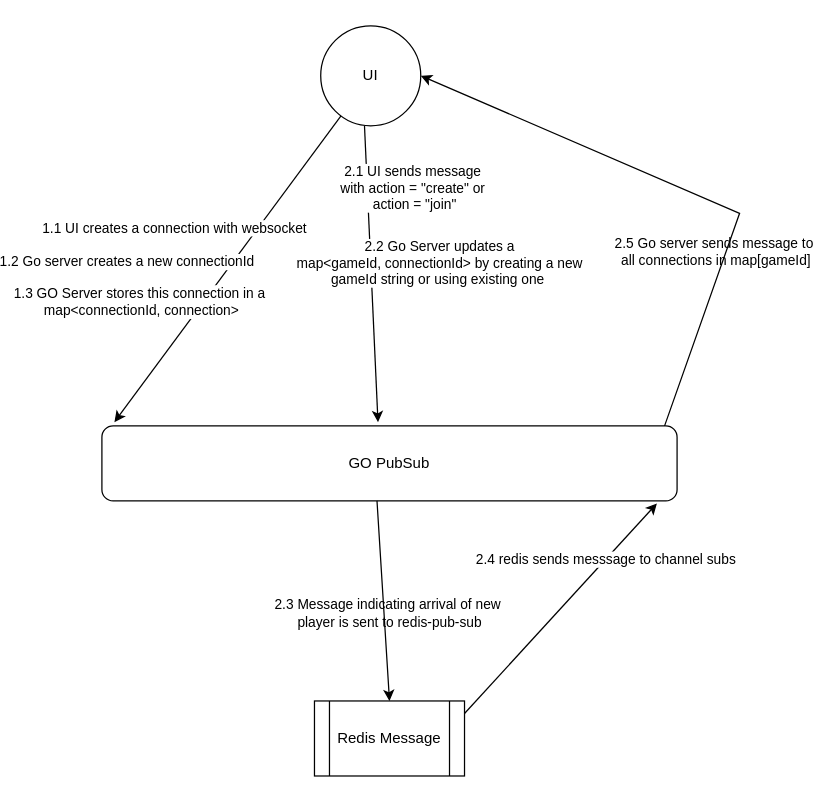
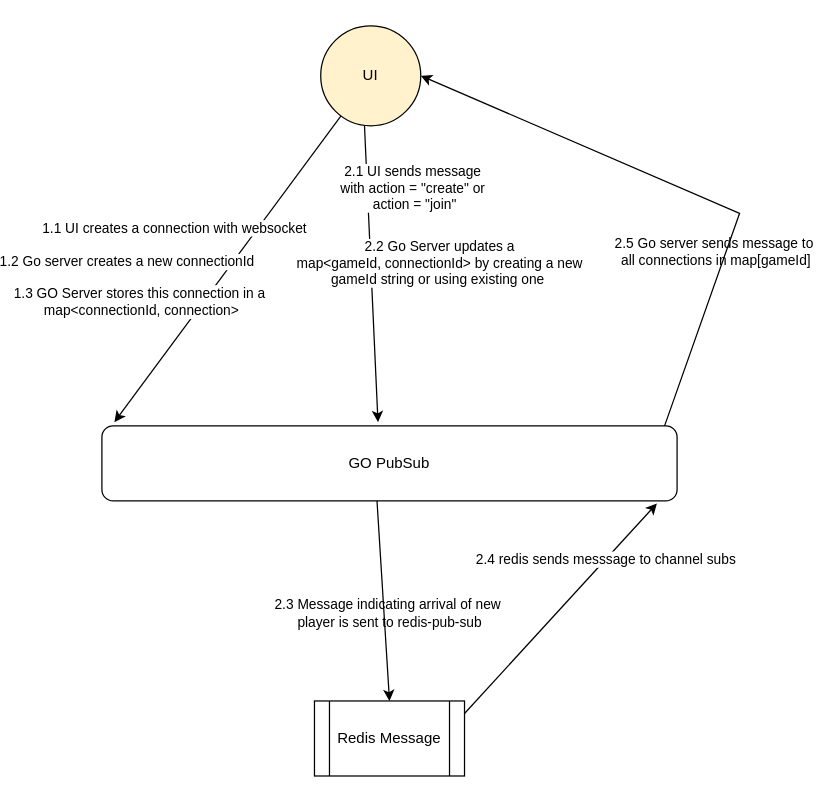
node "UI": fillcolor #ffffff -> #fff2cc
